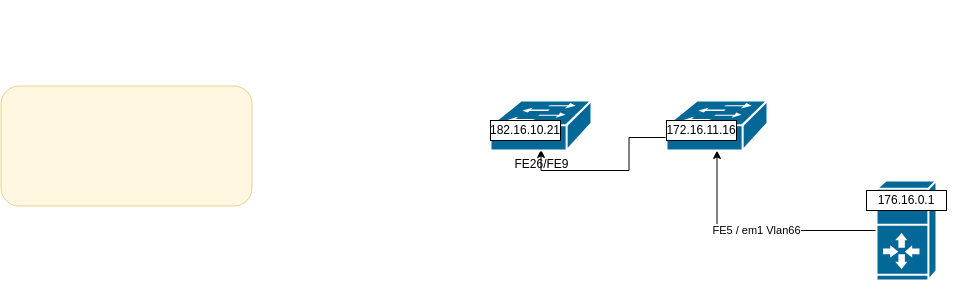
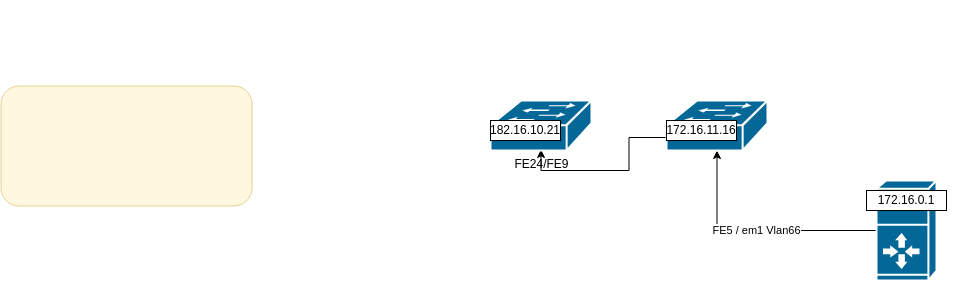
node "FE26/FE9": label "FE26/FE9" -> "FE24/FE9"
node "176.16.0.1": label "176.16.0.1" -> "172.16.0.1"
